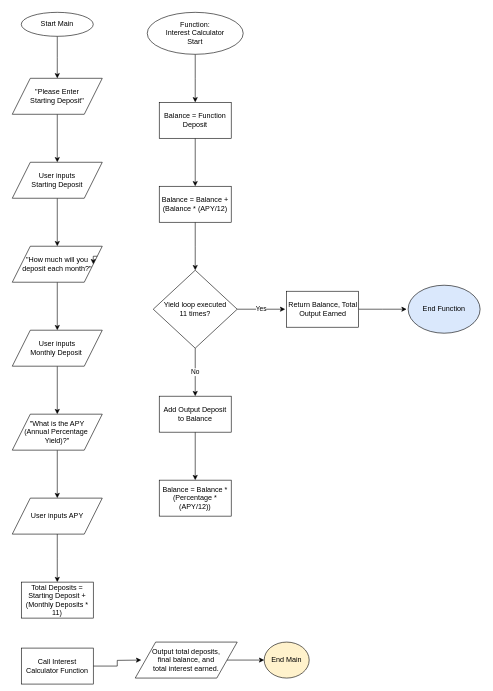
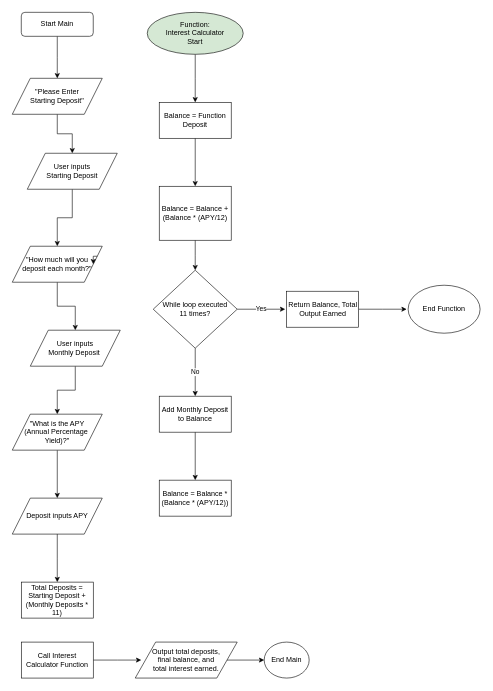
node "Start Main": shape ellipse -> rounded rectangle
node "Function: Interest Calculator Start": fillcolor #ffffff -> #d5e8d4
node "User inputs Starting Deposit": moved (57, 180) -> (72, 171)
node "Balance = Balance + (Balance * (APY/12)": size 72x36 -> 72x54
node "Yield loop executed 11 times?": label "Yield loop executed 11 times?" -> "While loop executed 11 times?"
node "End Function": fillcolor #dae8fc -> #ffffff
node "User inputs Monthly Deposit": moved (57, 348) -> (75, 348)
node "Add Output Deposit to Balance": label "Add Output Deposit to Balance" -> "Add Monthly Deposit to Balance"
node "Balance = Balance * (Percentage * (APY/12))": label "Balance = Balance * (Percentage * (APY/12))" -> "Balance = Balance * (Balance * (APY/12))"
node "User inputs APY": label "User inputs APY" -> "Deposit inputs APY"
node "End Main": fillcolor #fff2cc -> #ffffff
node "Call Interest Calculator Function": moved (57, 666) -> (57, 660)
